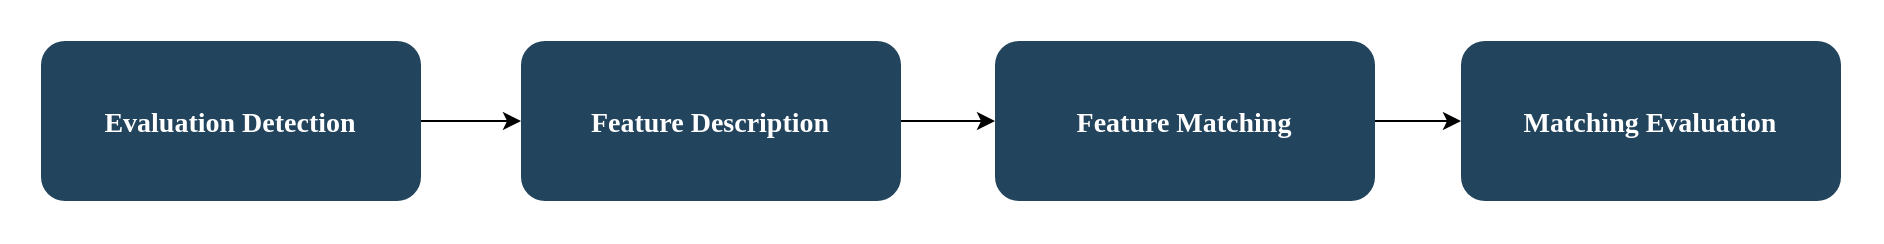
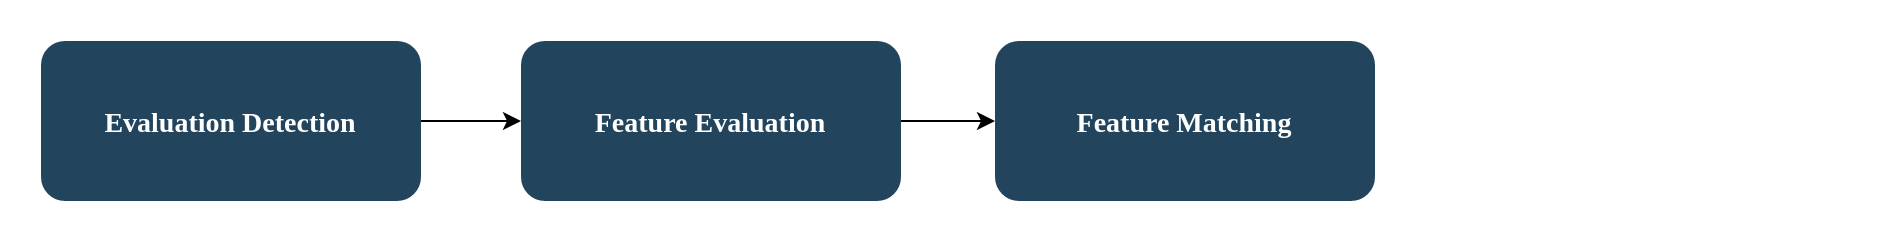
edge "Feature Matching" -> "Matching Evaluation": removed
node "Matching Evaluation": removed
node "Feature Description": label "Feature Description" -> "Feature Evaluation"
